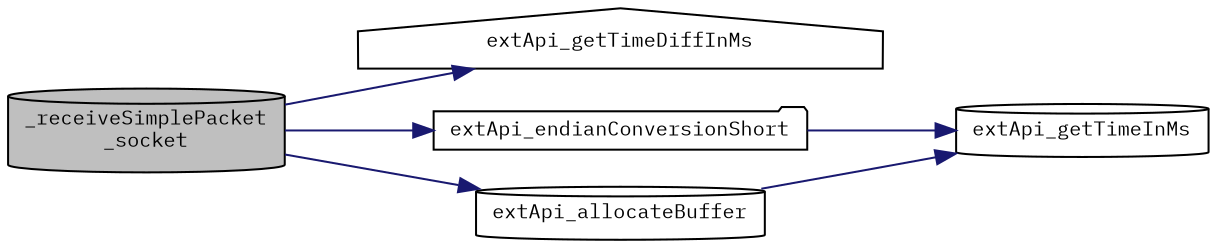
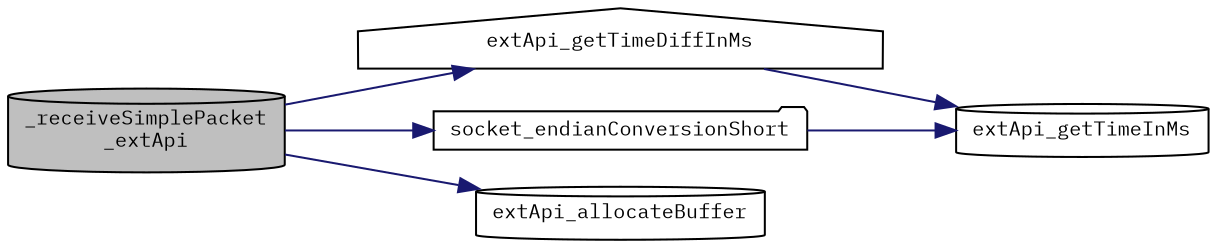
node "_receiveSimplePacket _socket": label "_receiveSimplePacket _socket" -> "_receiveSimplePacket _extApi"
node "extApi_endianConversionShort": label "extApi_endianConversionShort" -> "socket_endianConversionShort"
edge "extApi_allocateBuffer" -> "extApi_getTimeInMs": now "extApi_getTimeDiffInMs" -> "extApi_getTimeInMs"
